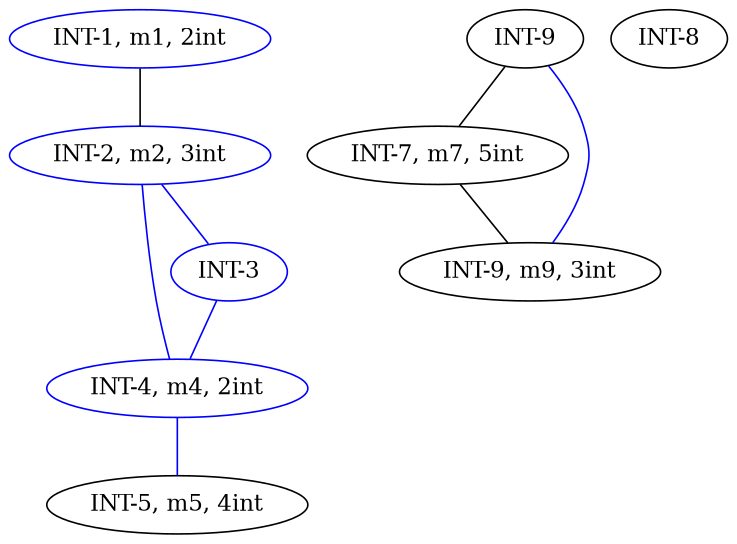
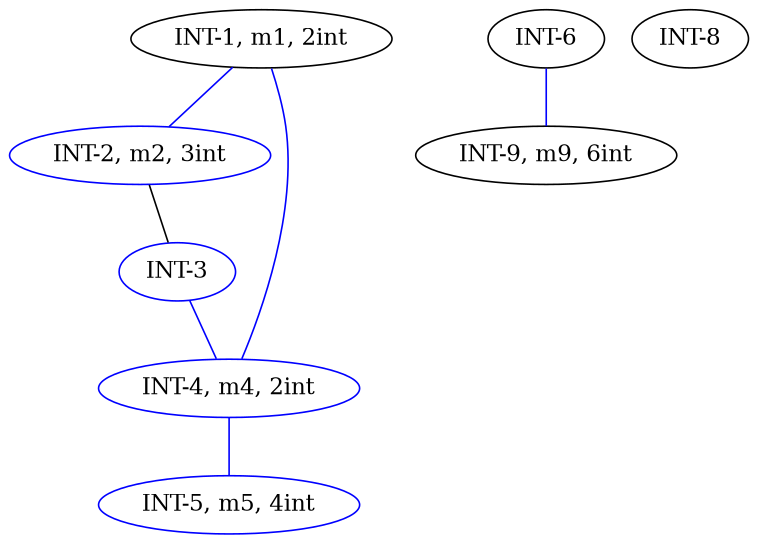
node "INT-1, m1, 2int": color blue -> black
node "INT-9": label "INT-9" -> "INT-6"
edge "INT-1, m1, 2int" -- "INT-2, m2, 3int": color black -> blue
node "INT-7, m7, 5int": removed
edge "INT-2, m2, 3int" -- "INT-3": color blue -> black
node "INT-9, m9, 3int": label "INT-9, m9, 3int" -> "INT-9, m9, 6int"
edge "INT-2, m2, 3int" -- "INT-4, m4, 2int": now "INT-1, m1, 2int" -- "INT-4, m4, 2int"
node "INT-5, m5, 4int": color black -> blue
